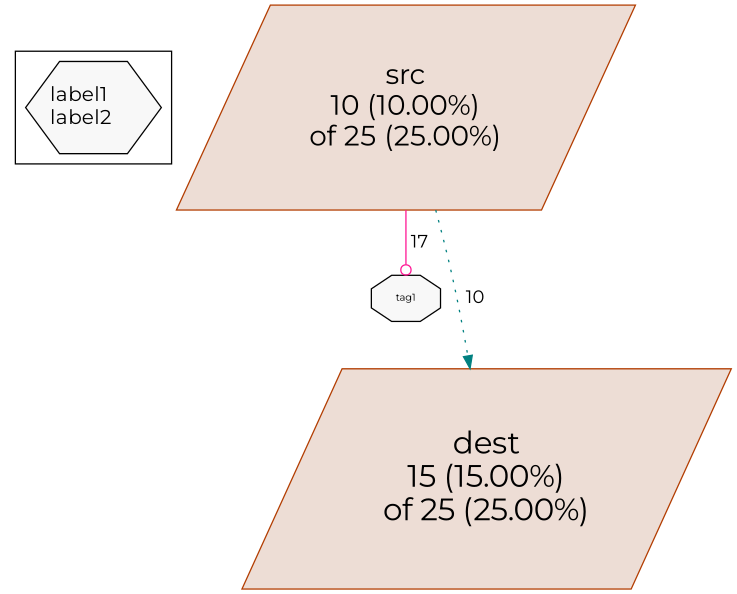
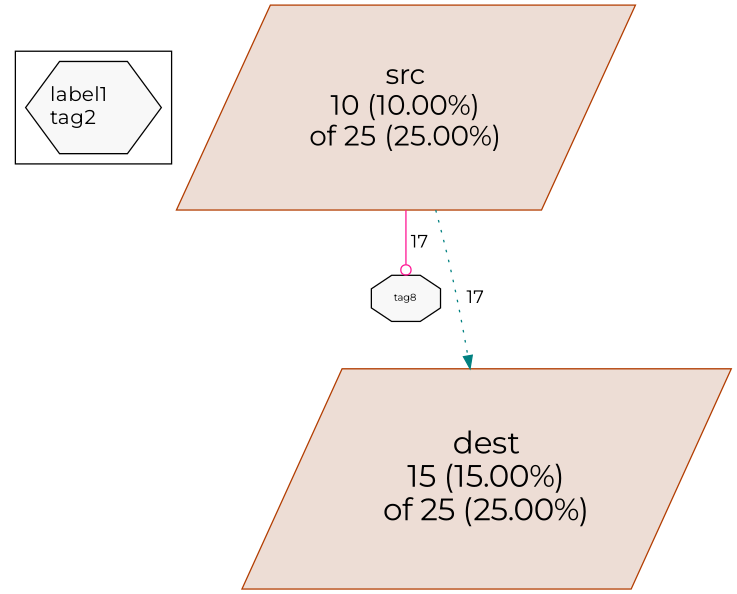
node "label1 label2": label "label1 label2" -> "label1 tag2"
node "tag1": label "tag1" -> "tag8"
edge "src 10 (10.00%) of 25 (25.00%)" -> "dest 15 (15.00%) of 25 (25.00%)": label " 10" -> " 17"
